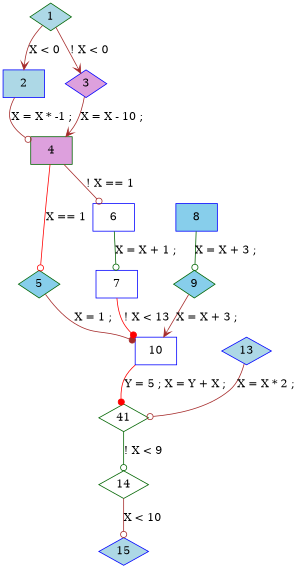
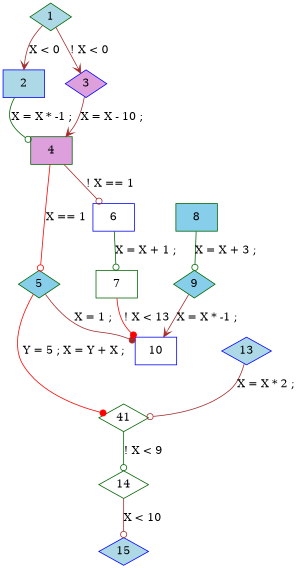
edge "2" -> "4": color brown -> darkgreen
node "8": color blue -> darkgreen
node "7": color blue -> darkgreen
edge "9" -> "10": label "X = X + 3 ; " -> "X = X * -1 ; "
edge "10" -> "41": now "5" -> "41"
